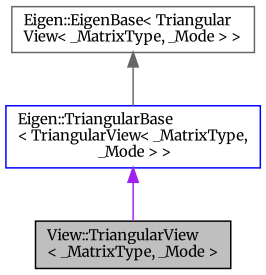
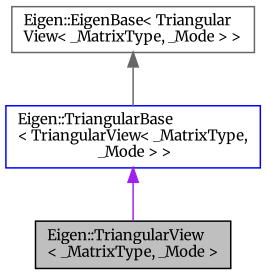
node "View::TriangularView < _MatrixType, _Mode >": label "View::TriangularView < _MatrixType, _Mode >" -> "Eigen::TriangularView < _MatrixType, _Mode >"
